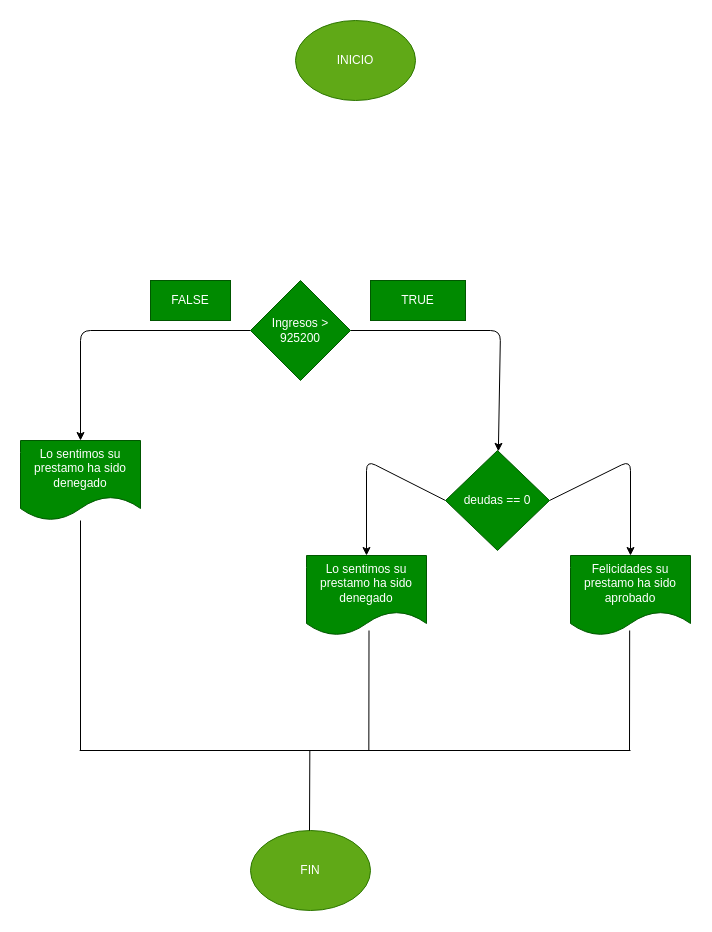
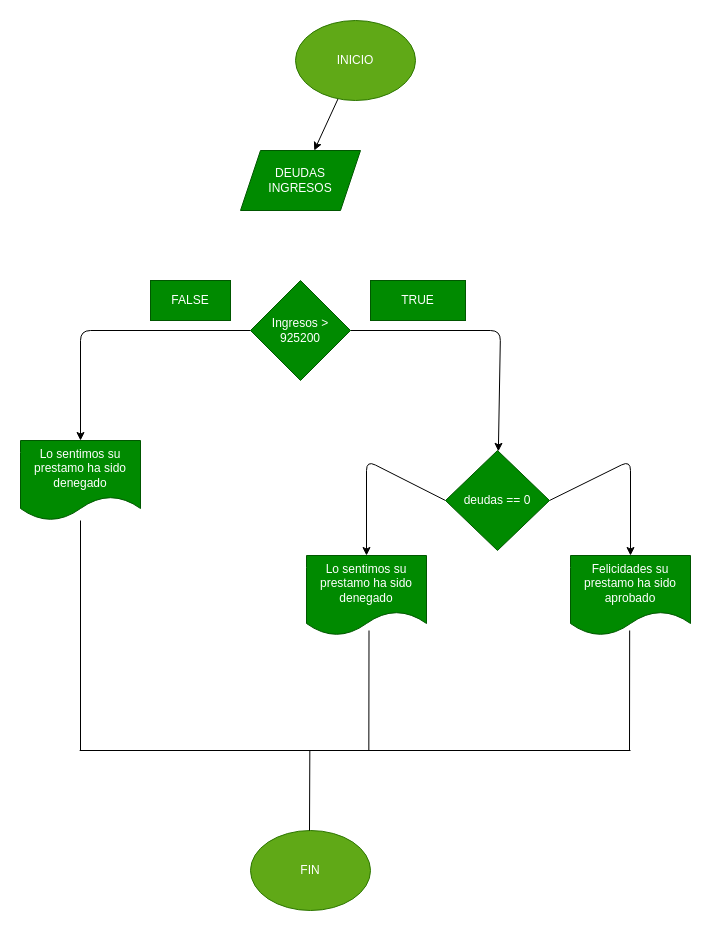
edge "INICIO" -> "DEUDAS INGRESOS": added
node "DEUDAS INGRESOS": added
